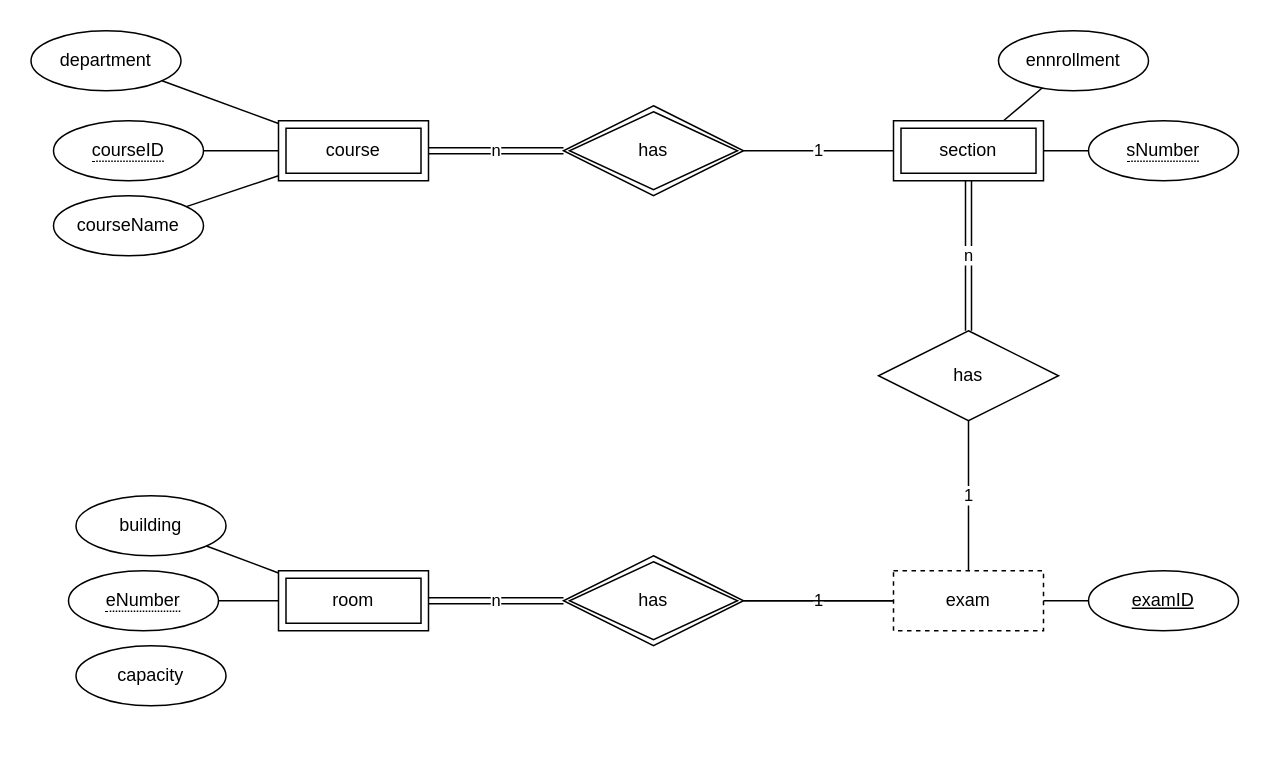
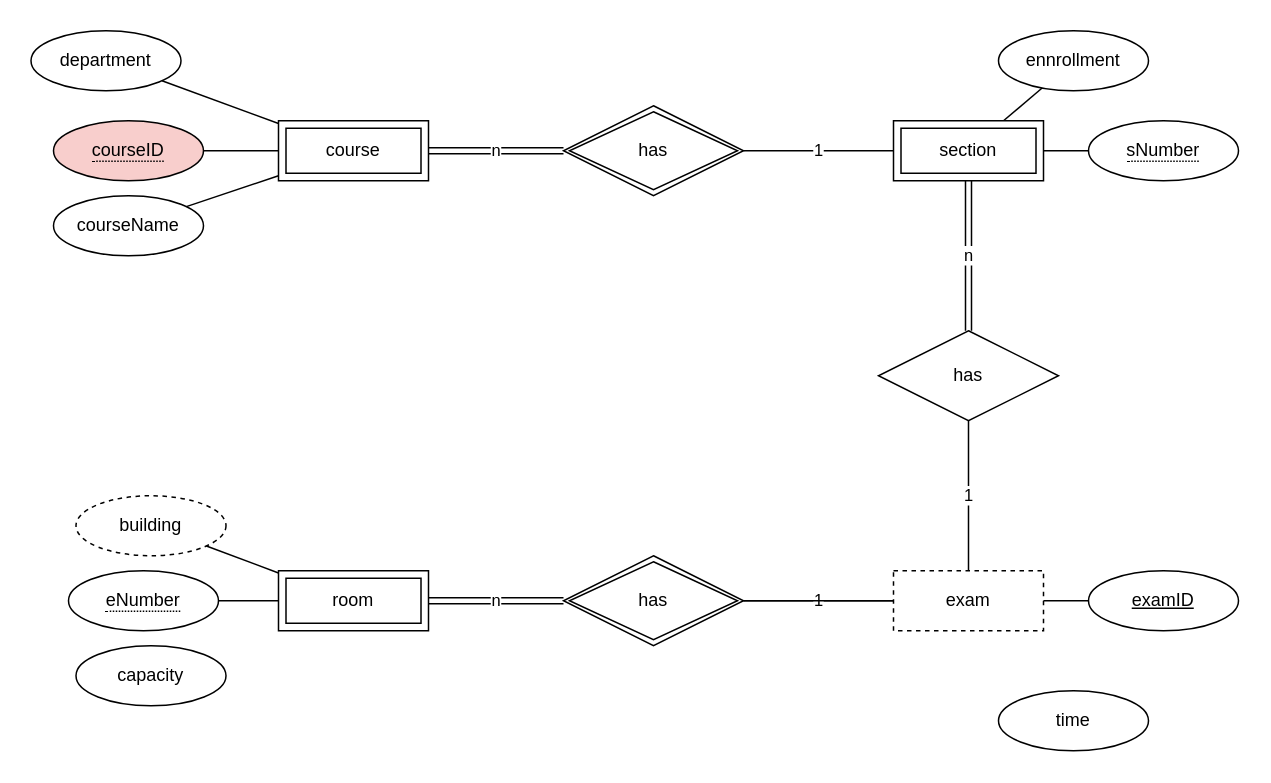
node "courseID": fillcolor #ffffff -> #f8cecc
node "building": style solid -> dashed
node "time": added
